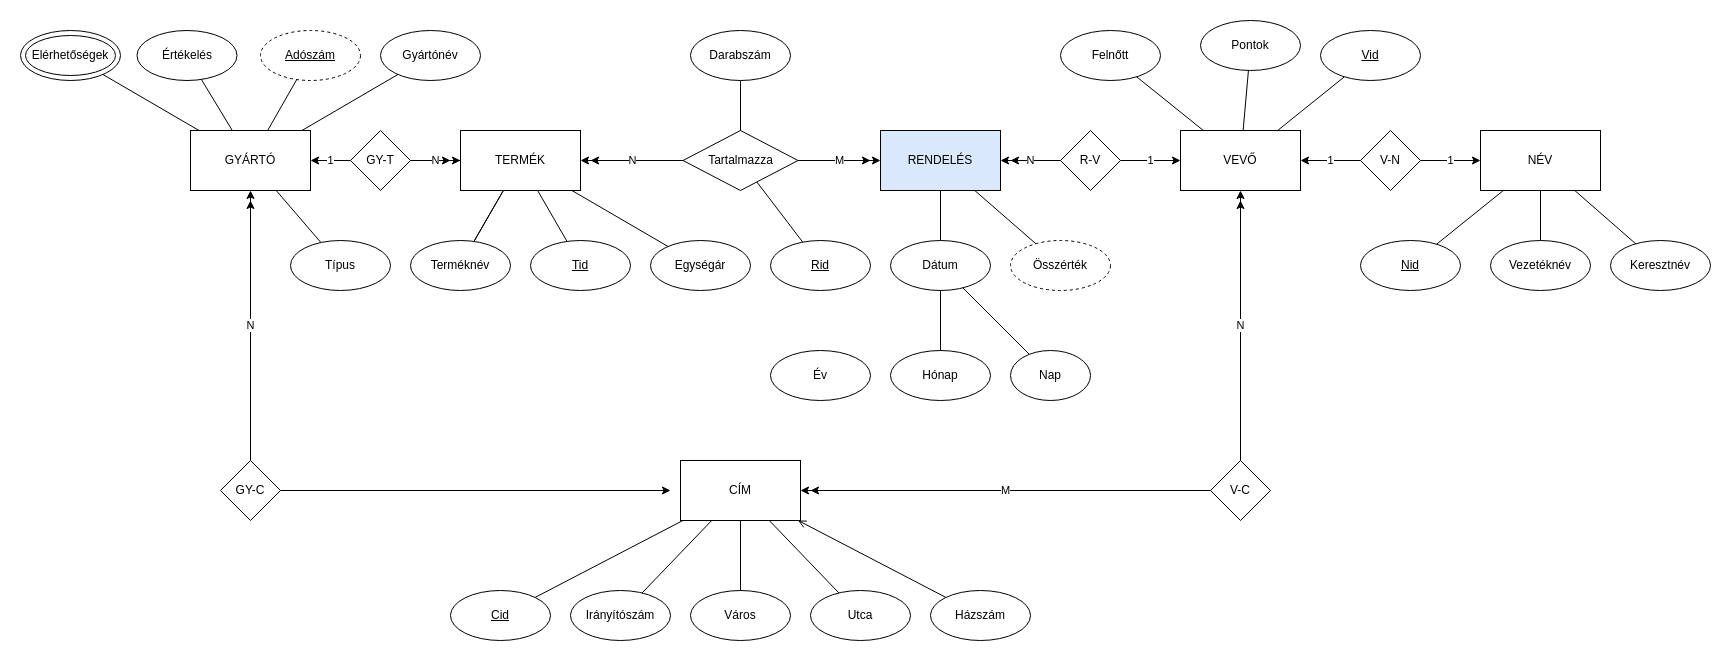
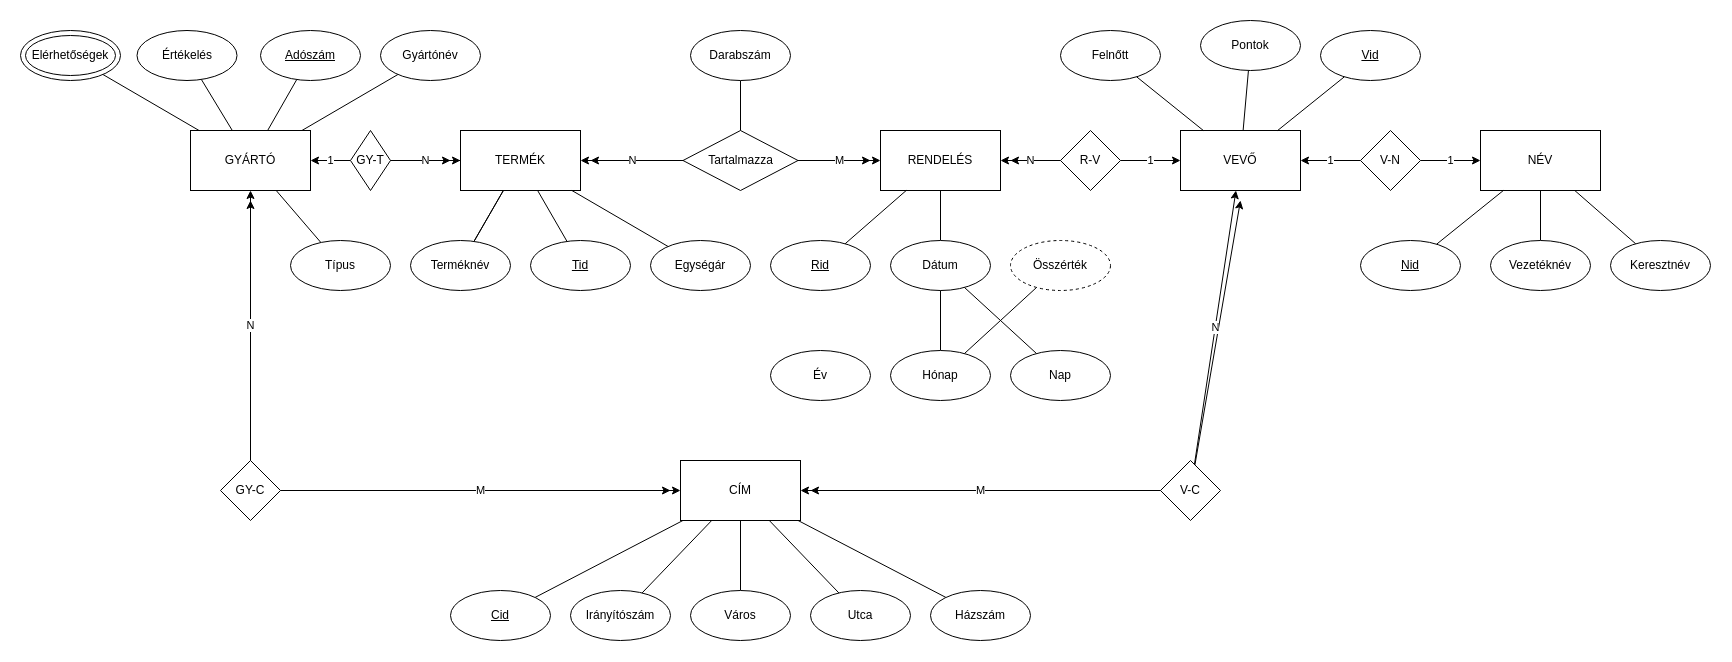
node "Adószám": style dashed -> solid
node "GY-T": size 60x60 -> 40x60
node "RENDELÉS": fillcolor #dae8fc -> #ffffff
edge "Tartalmazza" -- "Rid": now "RENDELÉS" -- "Rid"
edge "RENDELÉS" -- "Összérték": now "Hónap" -- "Összérték"
node "Nap": size 80x50 -> 100x50
edge "GY-C" -> "CÍM": added, label "M"
node "V-C": moved (1241, 491) -> (1191, 491)
edge "Házszám" -> "CÍM": arrowhead open -> none
